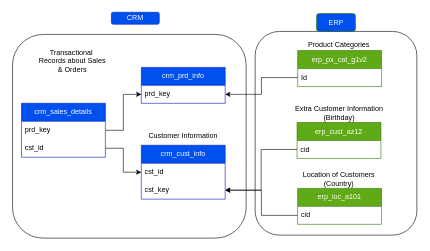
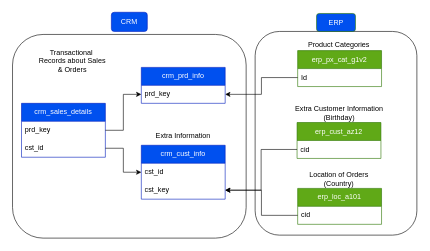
node "CRM": size 48x12 -> 36x19
node "Customer Information": label "Customer Information" -> "Extra Information"
node "Location of Customers (Country)": label "Location of Customers (Country)" -> "Location of Orders (Country)"
